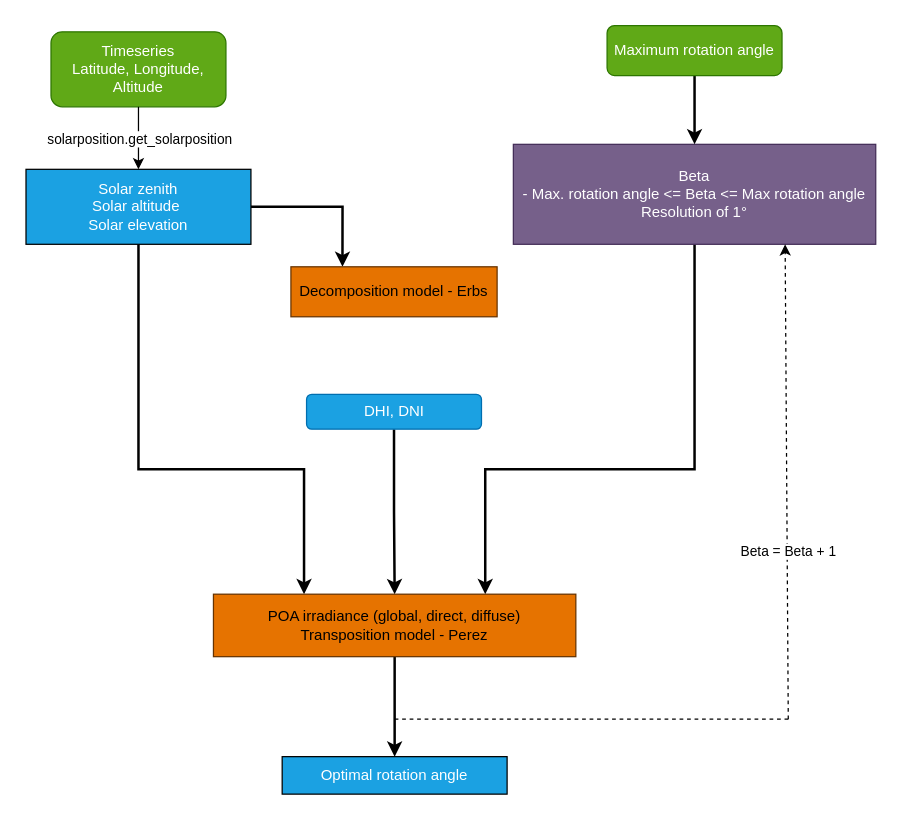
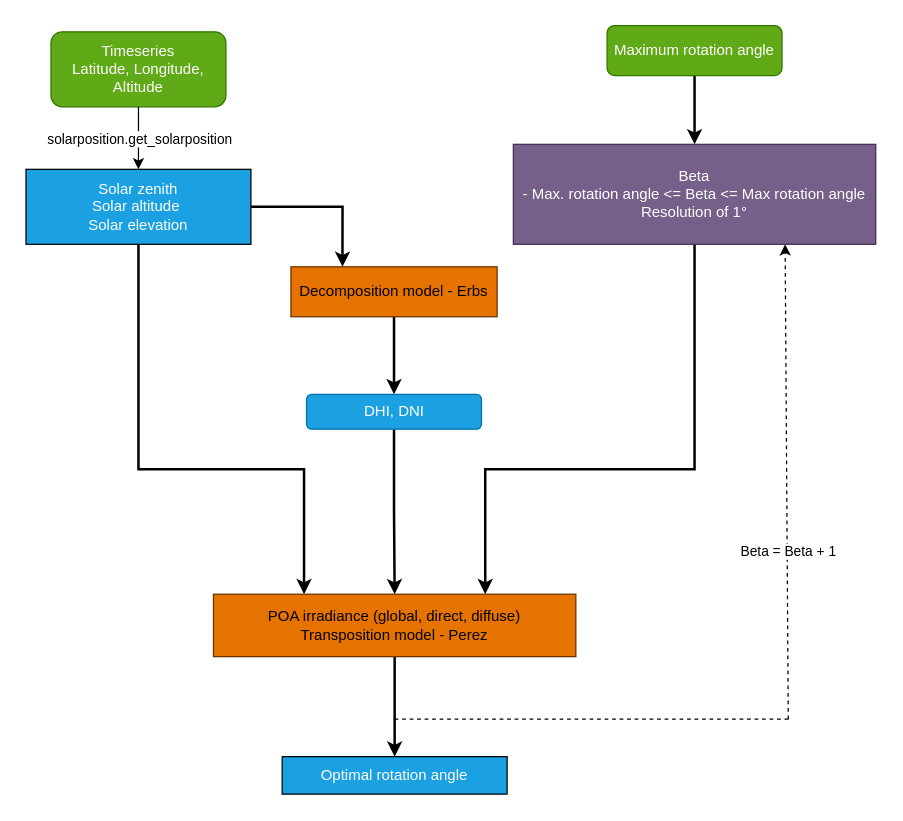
edge "Decomposition model - Erbs" -> "DHI, DNI": added
